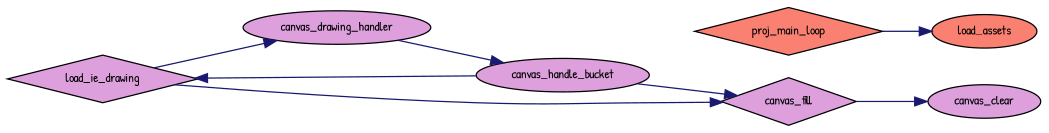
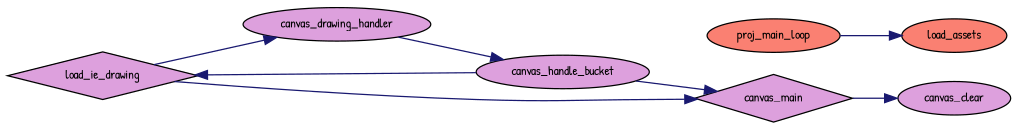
node "proj_main_loop": shape diamond -> ellipse
node "canvas_fill": label "canvas_fill" -> "canvas_main"
